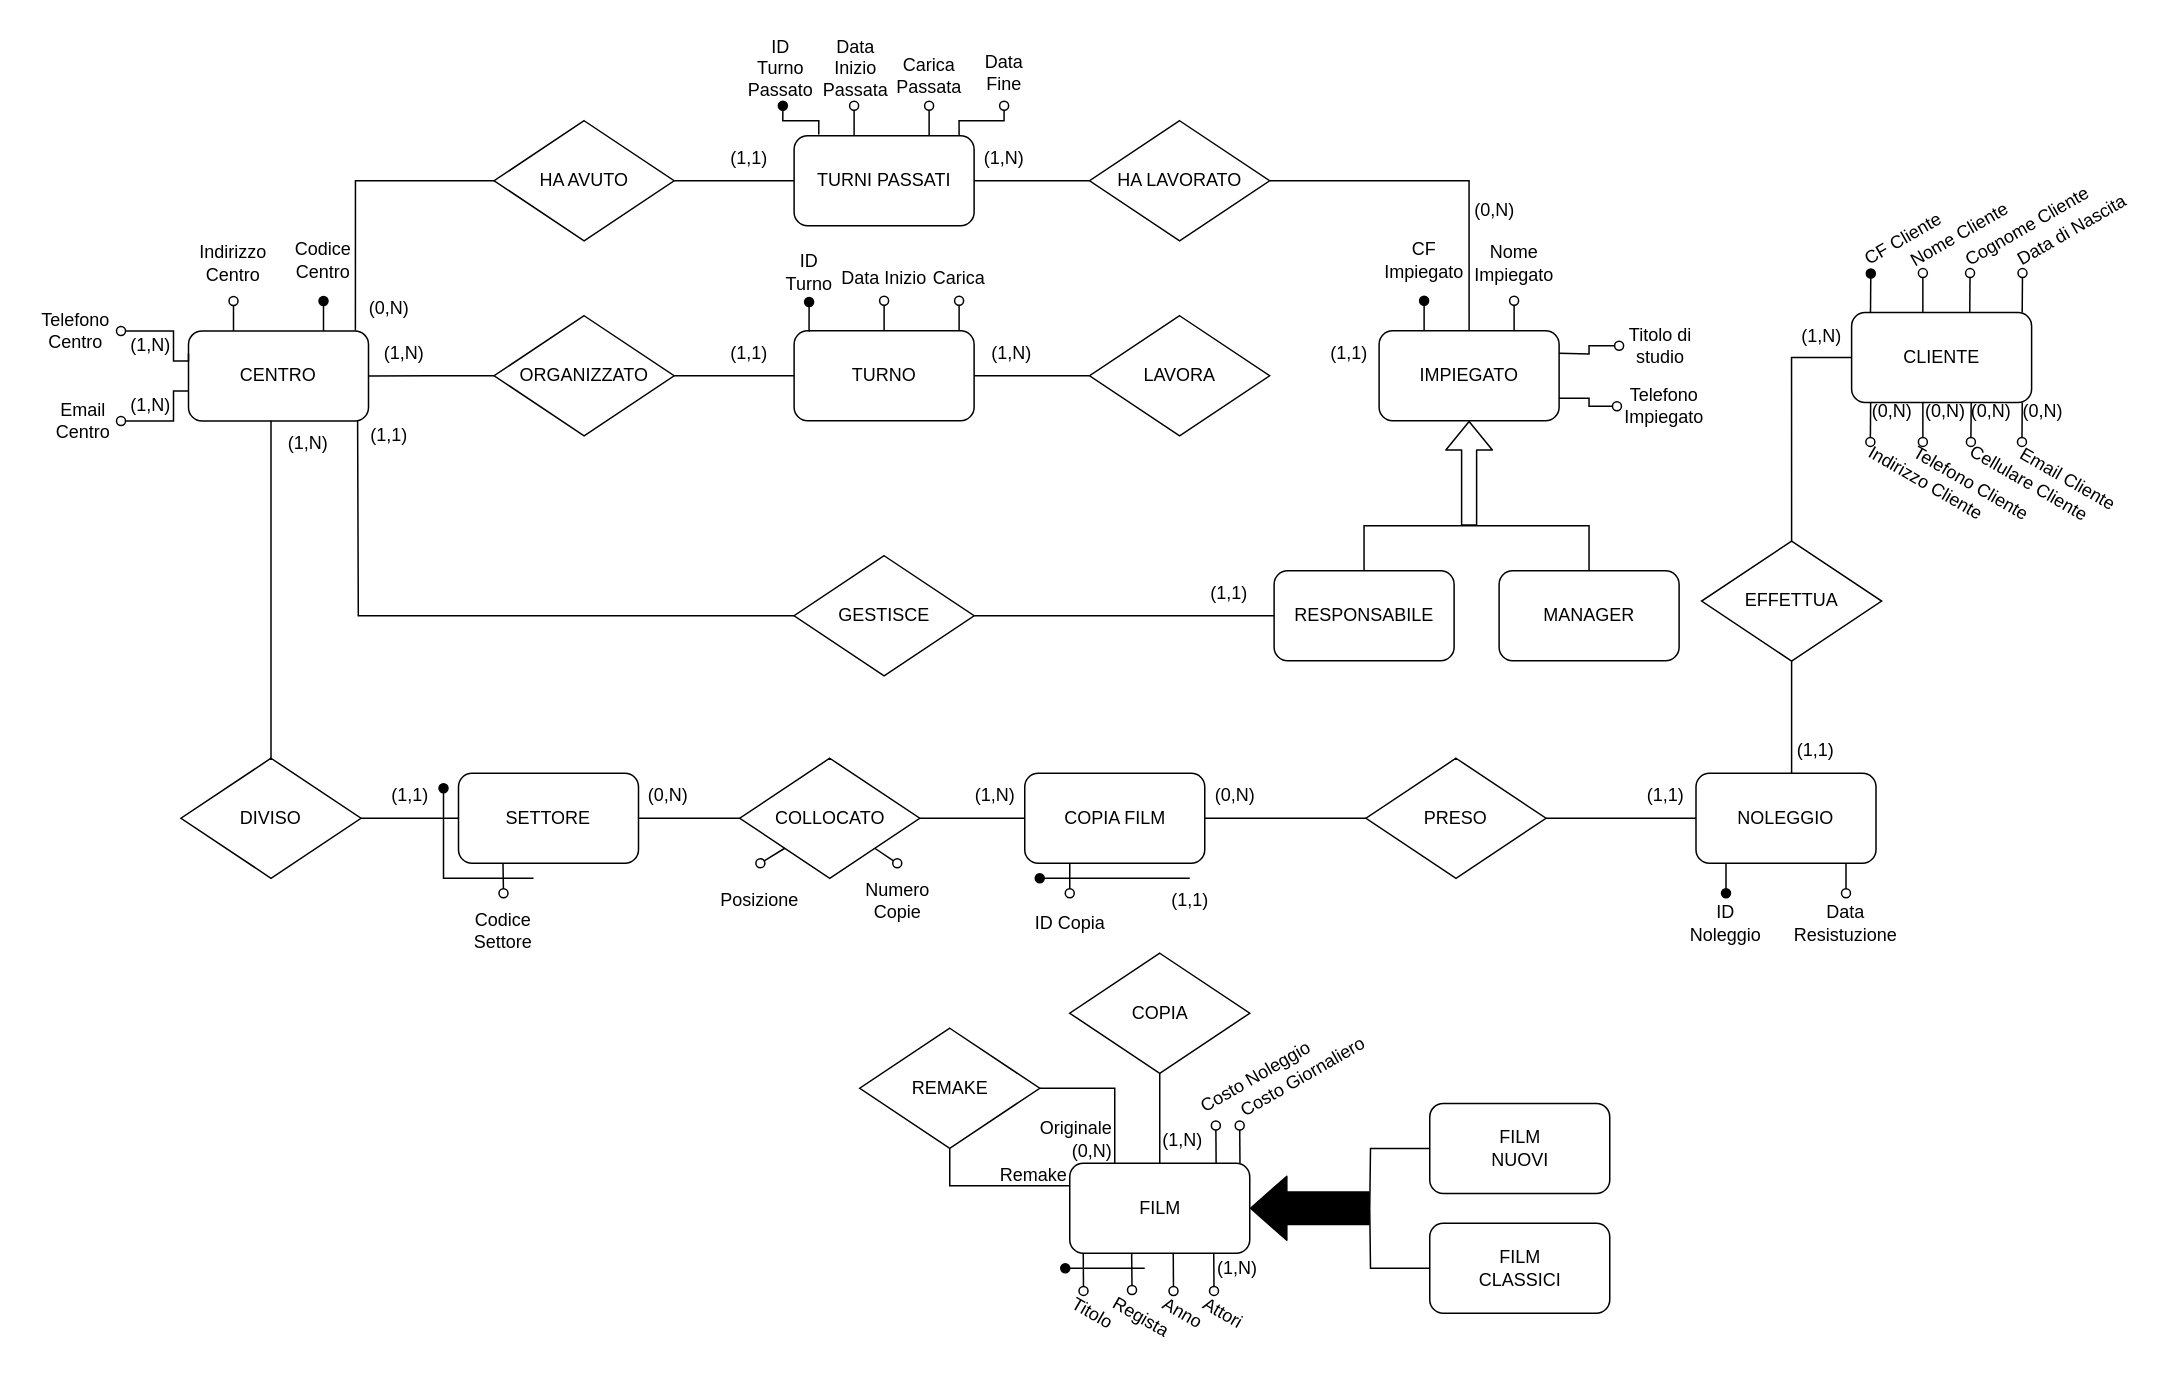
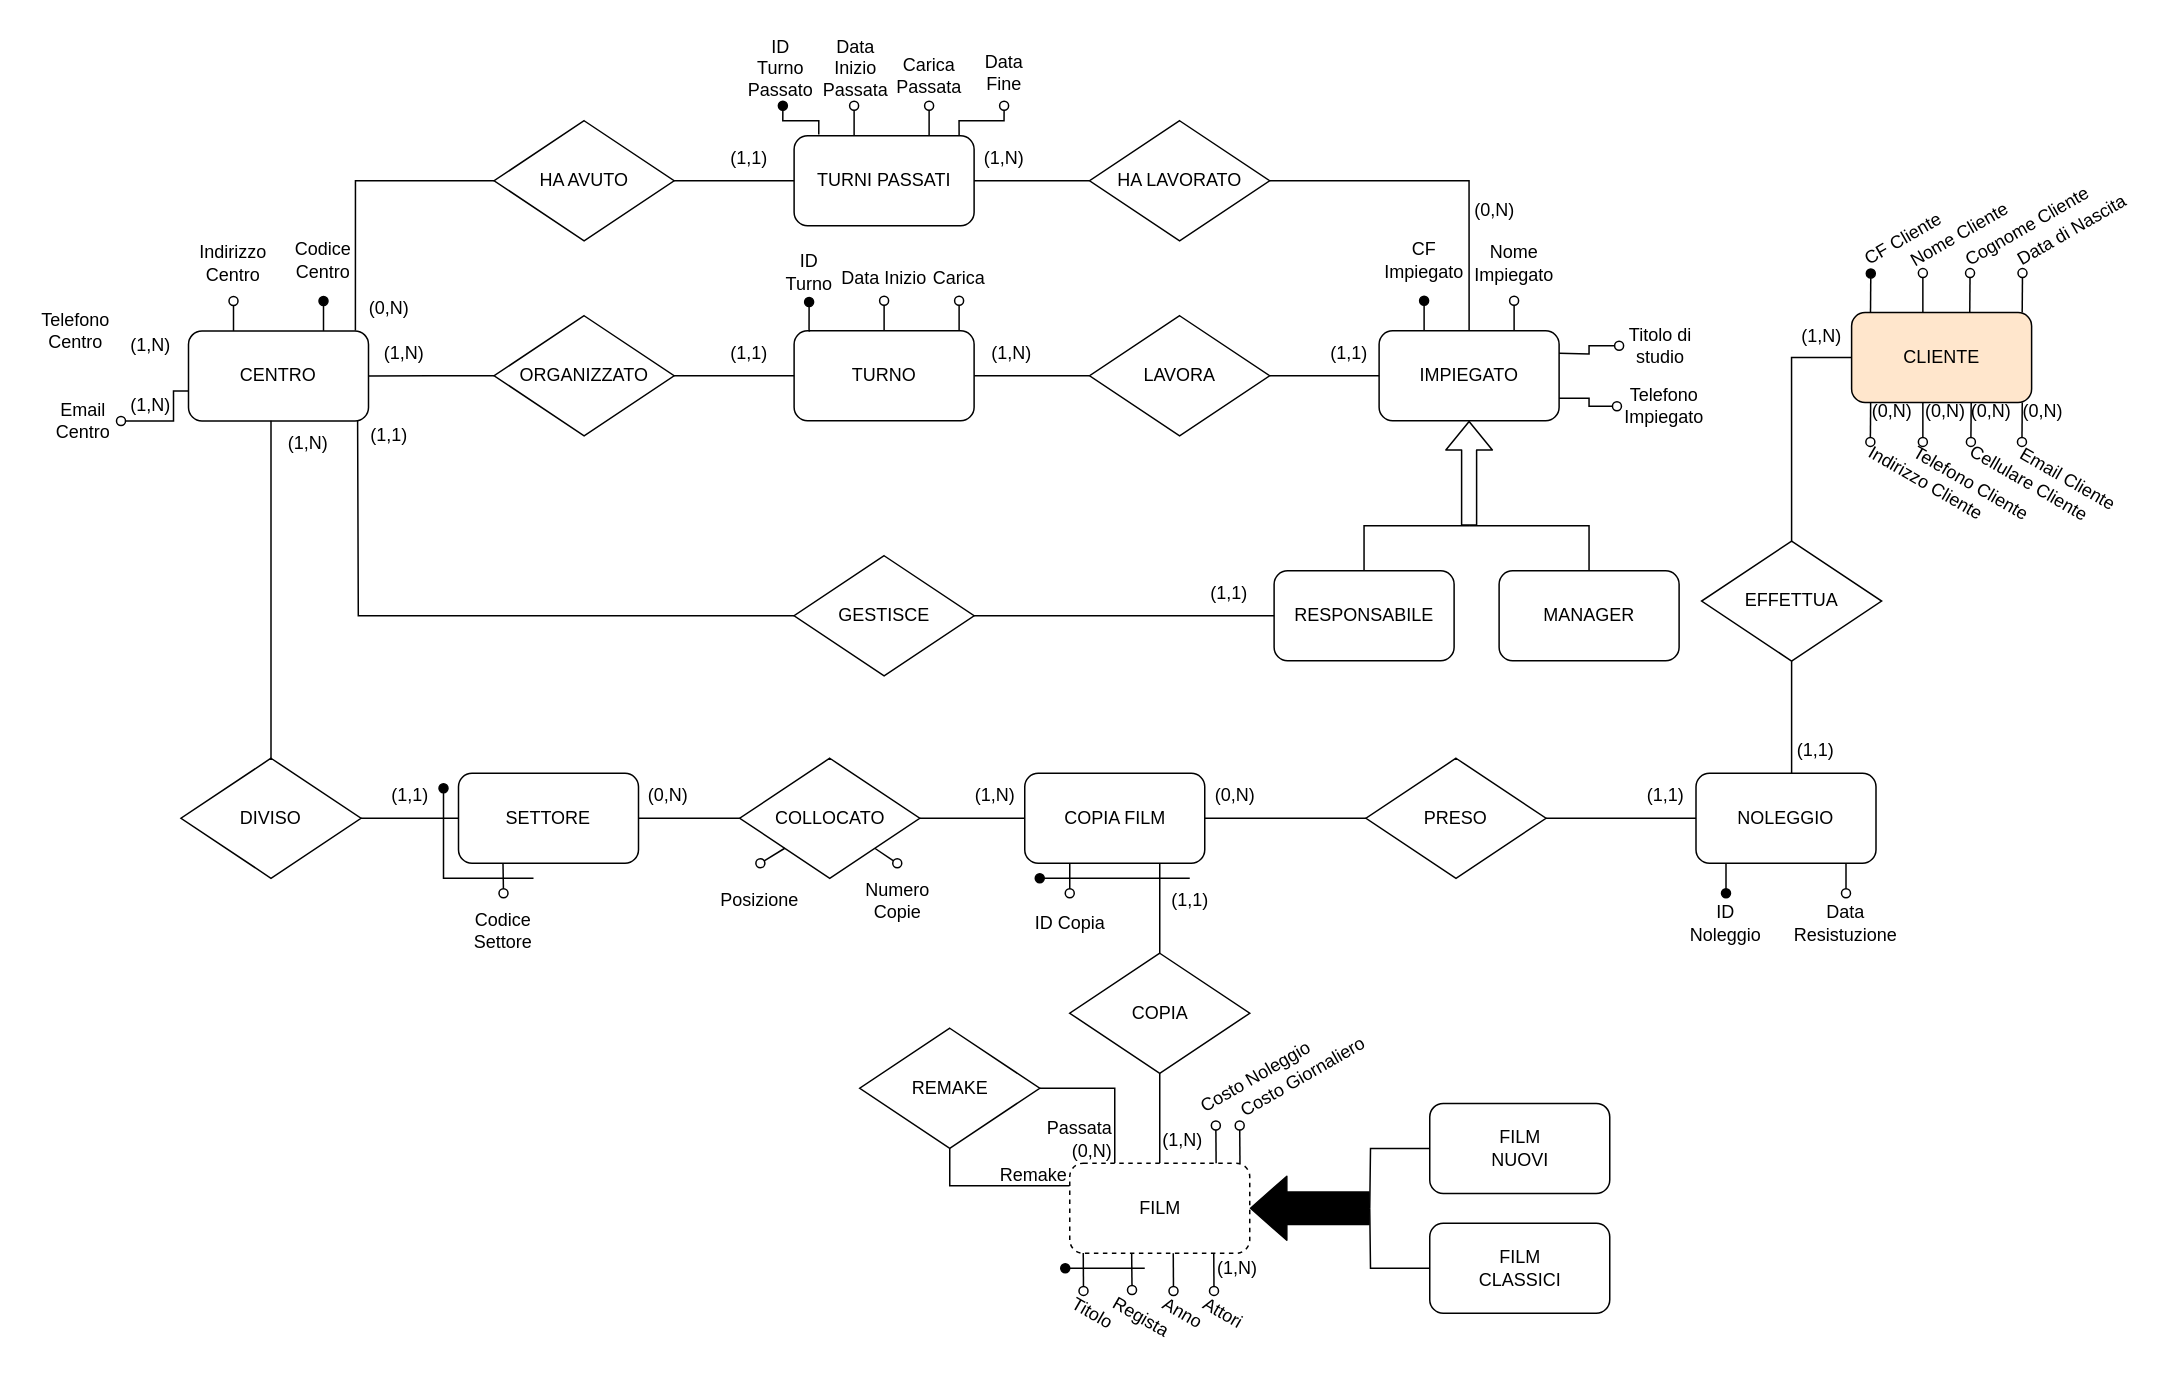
edge "CENTRO" -> "Telefono Centro": removed
node "CLIENTE": fillcolor #ffffff -> #ffe6cc
edge "LAVORA" -- "IMPIEGATO": added
edge "COPIA FILM" -- "COPIA": added
node "Originale (0,N)": label "Originale (0,N)" -> "Passata (0,N)"
node "FILM": style solid -> dashed
